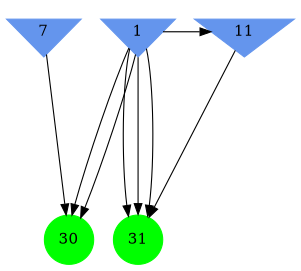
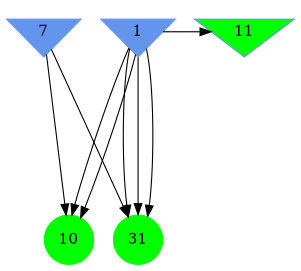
node "11": fillcolor cornflowerblue -> green
edge "11" -> "31": now "7" -> "31"
node "30": label "30" -> "10"
